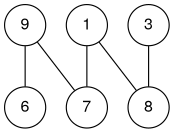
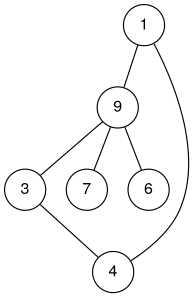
edge "1" -- "7": now "1" -- "9"
node "8": label "8" -> "4"
edge "9" -- "3": added
